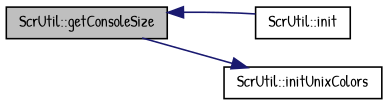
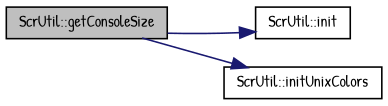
edge "ScrUtil::init" -> "ScrUtil::getConsoleSize": reversed
